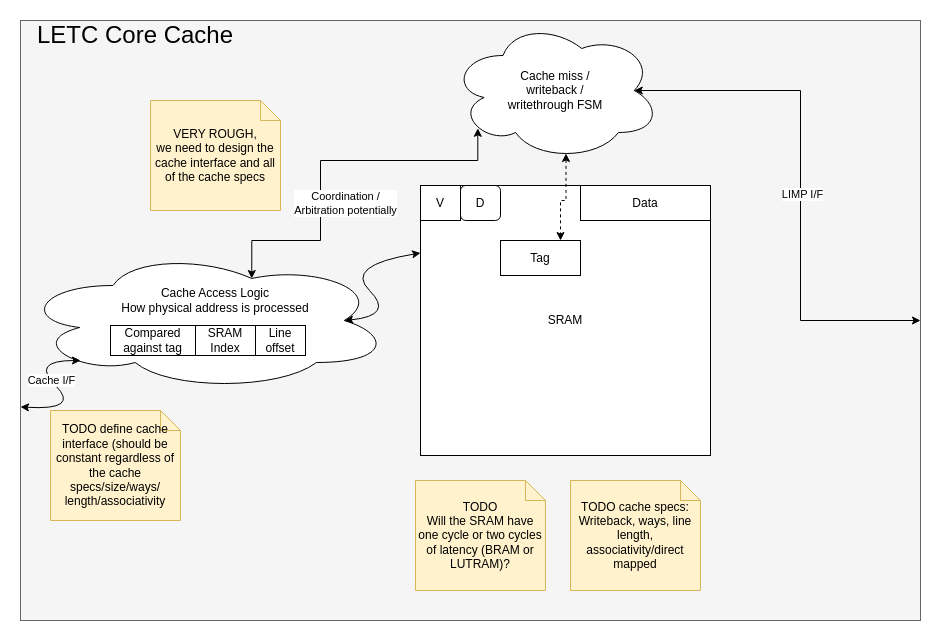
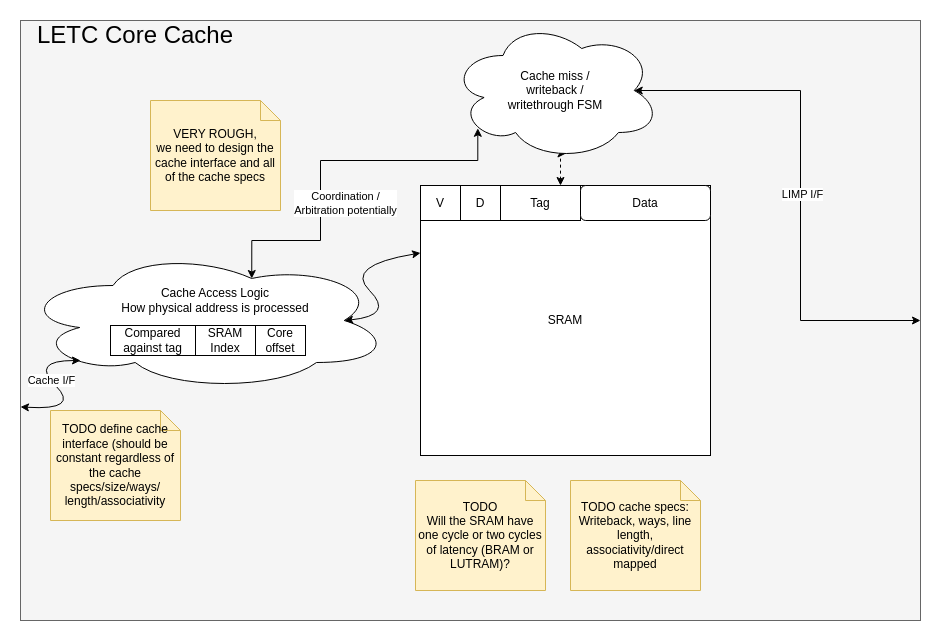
node "D": shape rounded rectangle -> rectangle
node "Data": shape rectangle -> rounded rectangle
node "Tag": moved (541, 258) -> (541, 203)
node "Line offset": label "Line offset" -> "Core offset"
